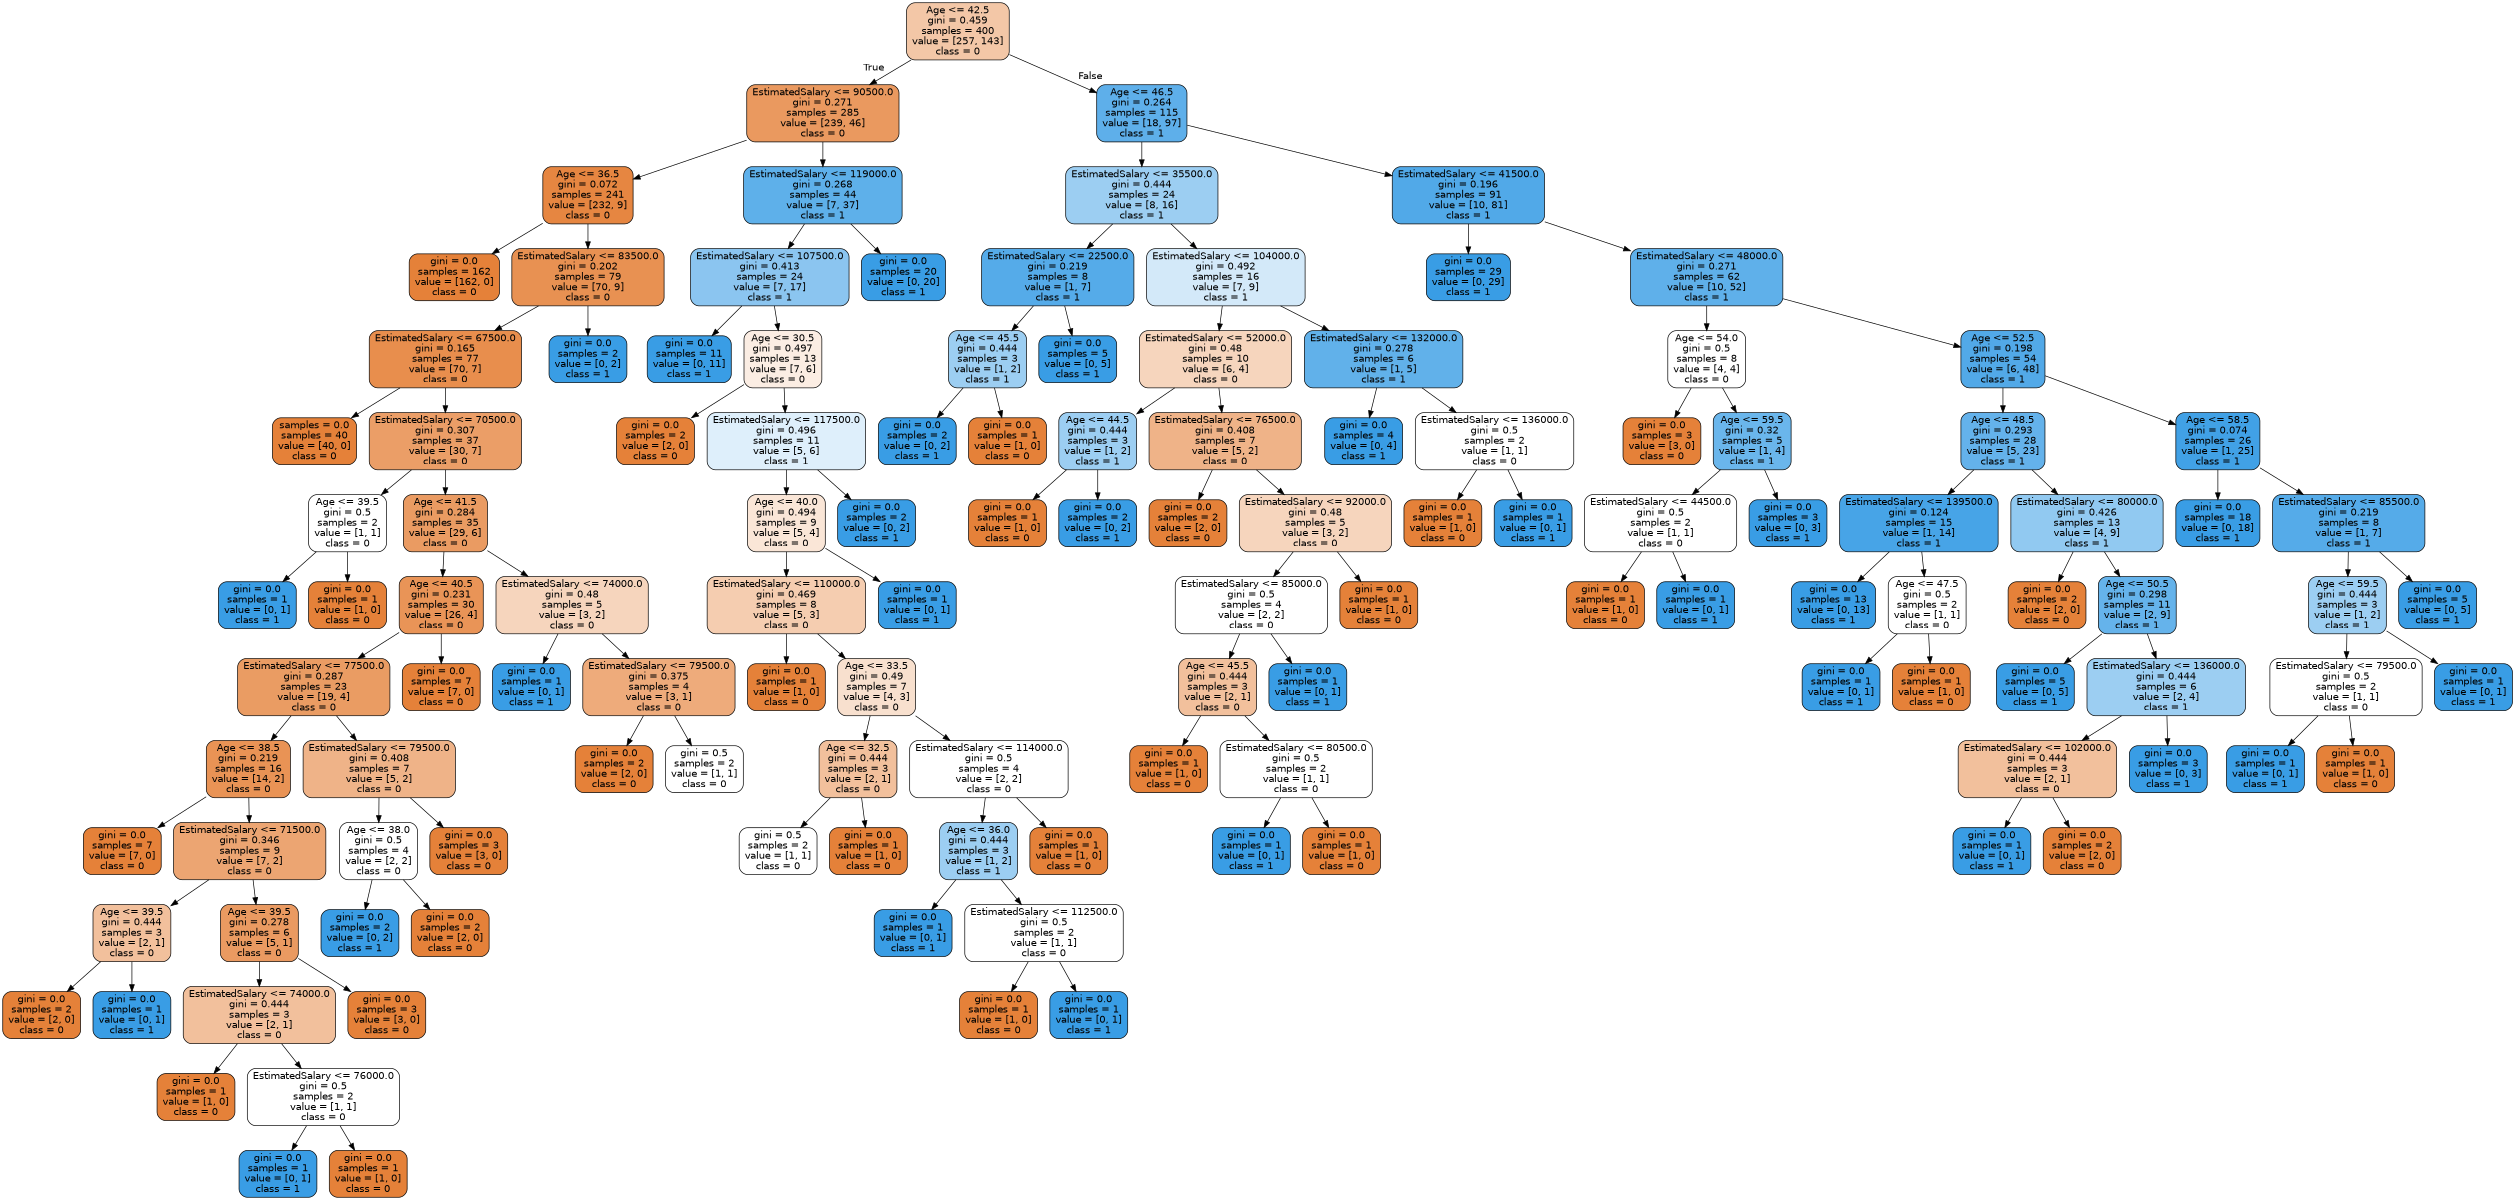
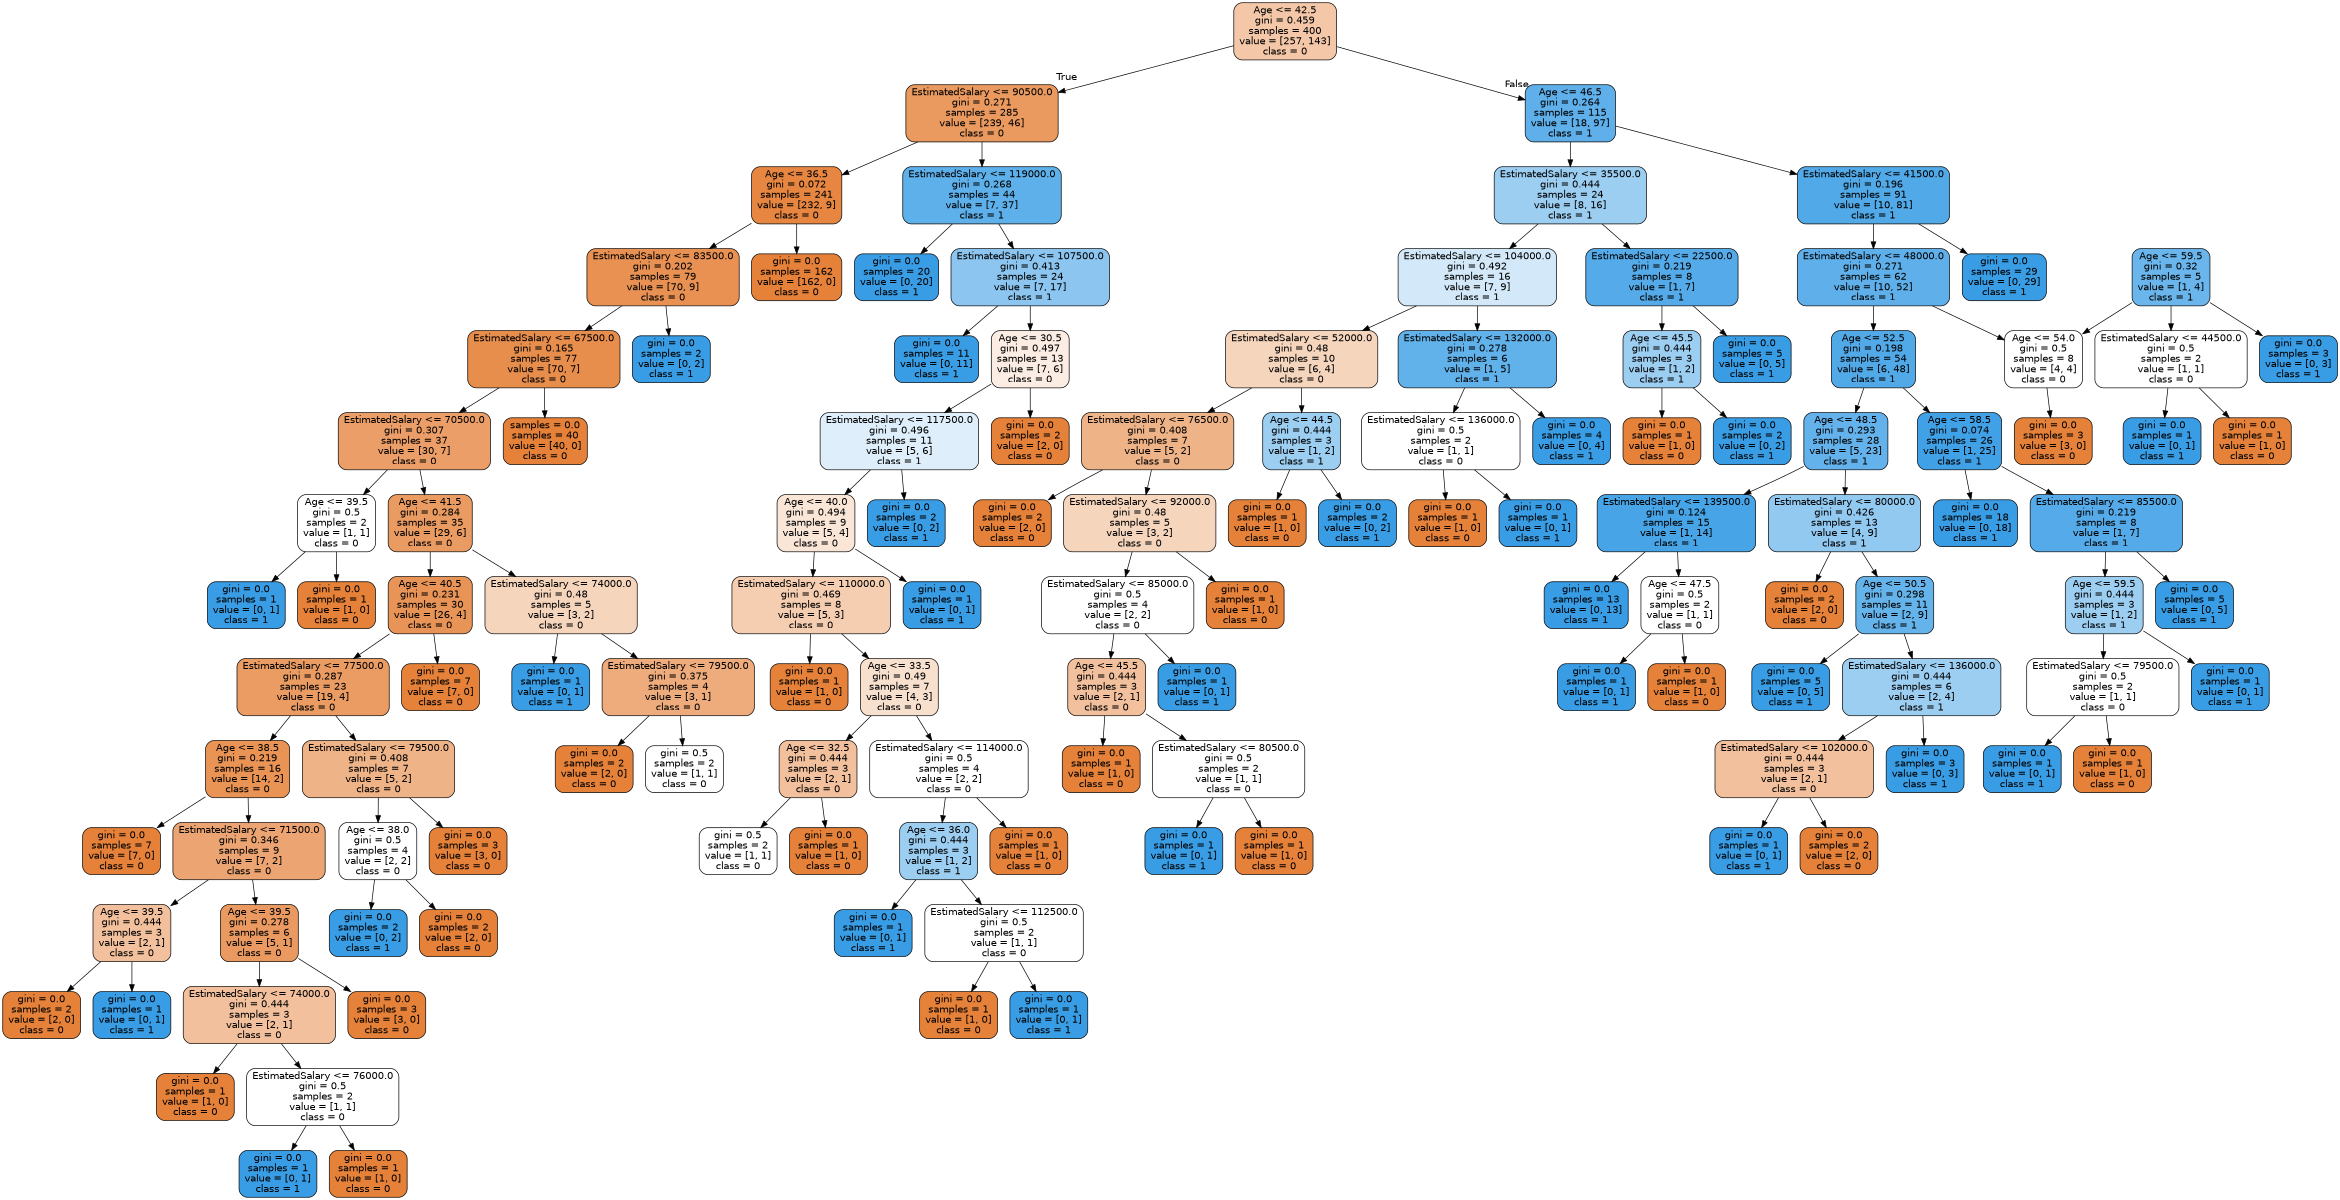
edge "Age <= 54.0 gini = 0.5 samples = 8 value = [4, 4] class = 0" -> "Age <= 59.5 gini = 0.32 samples = 5 value = [1, 4] class = 1": reversed
